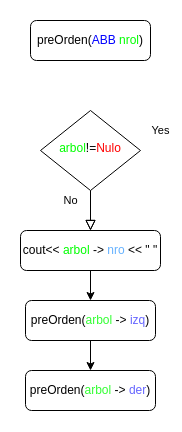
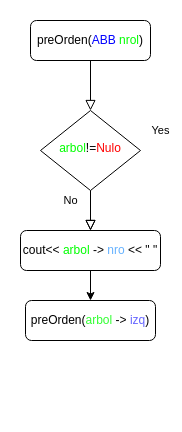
edge "preOrden(ABB nrol)" -> "arbol!=Nulo": added
edge "preOrden(arbol -> izq)" -> "preOrden(arbol -> der)": removed
node "preOrden(arbol -> der)": removed
